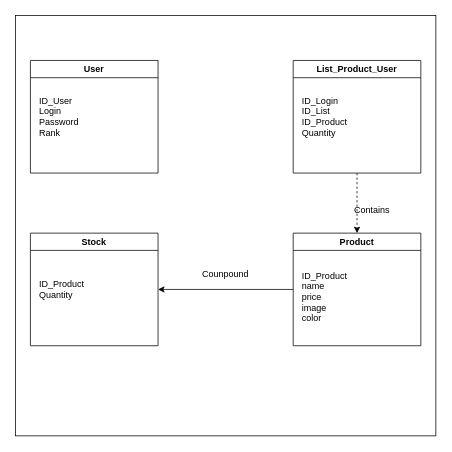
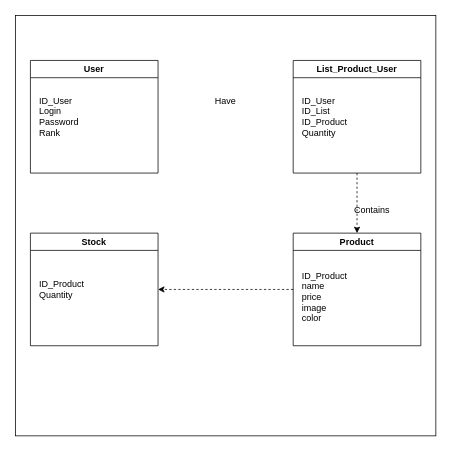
node "Have": added
node "ID_Login ID_List ID_Product Quantity": label "ID_Login ID_List ID_Product Quantity" -> "ID_User ID_List ID_Product Quantity"
node "Counpound": removed
edge "Product" -> "Stock": style solid -> dashed
